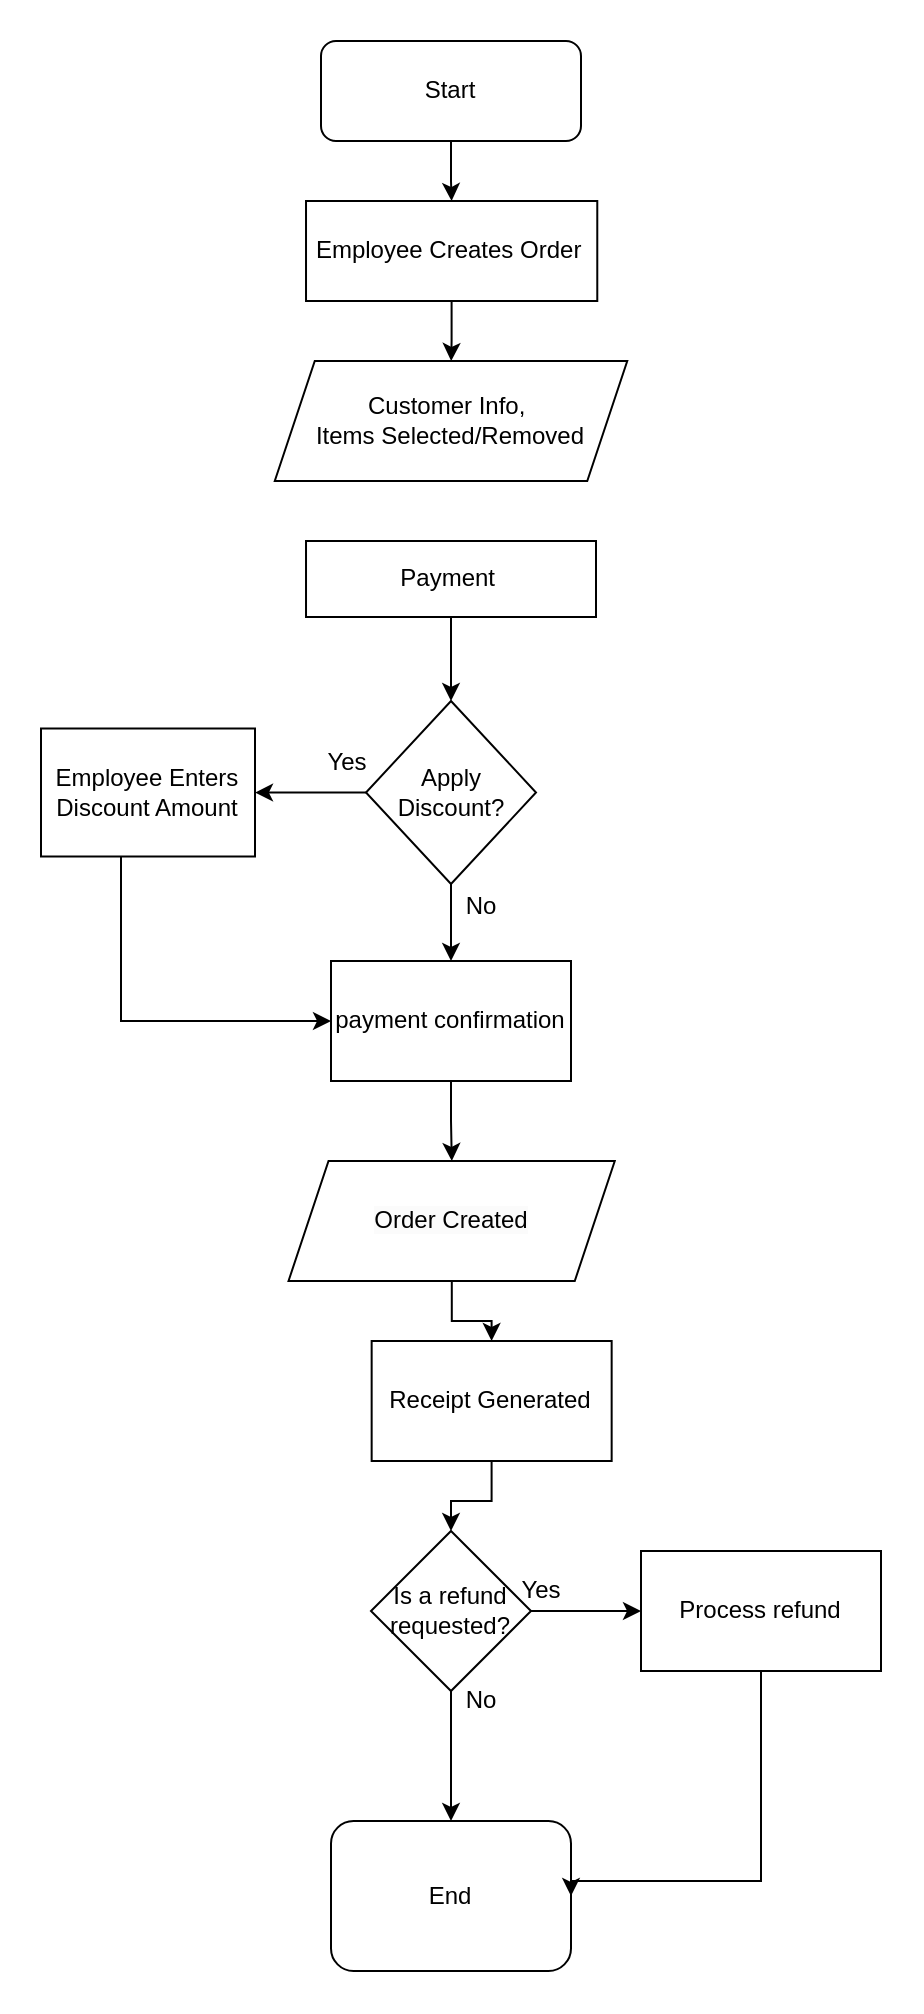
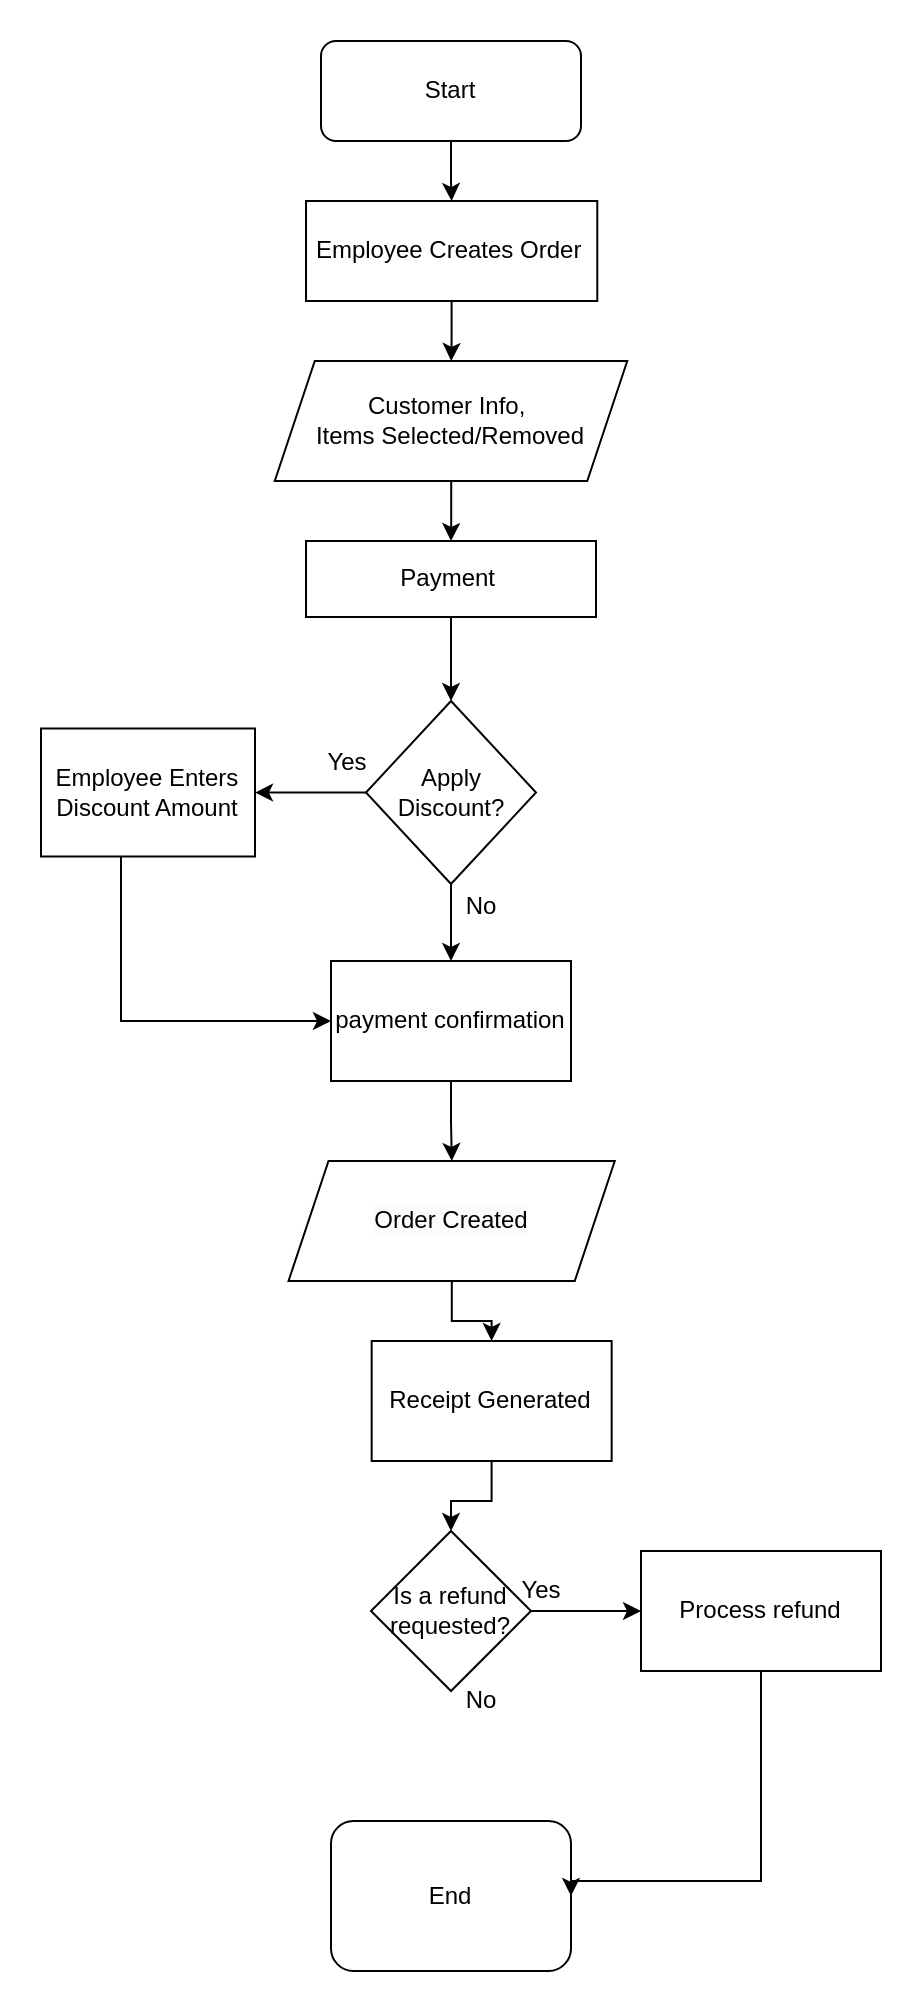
edge "Customer Info, Items Selected/Removed" -> "Payment": added
edge "Is a refund requested?" -> "End": removed
